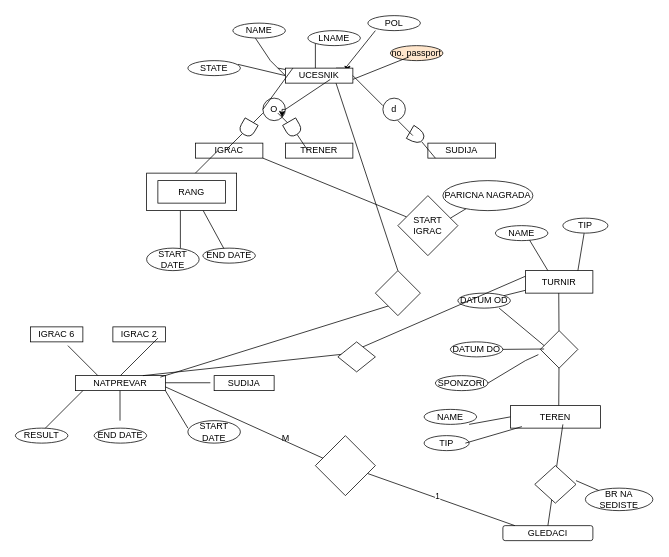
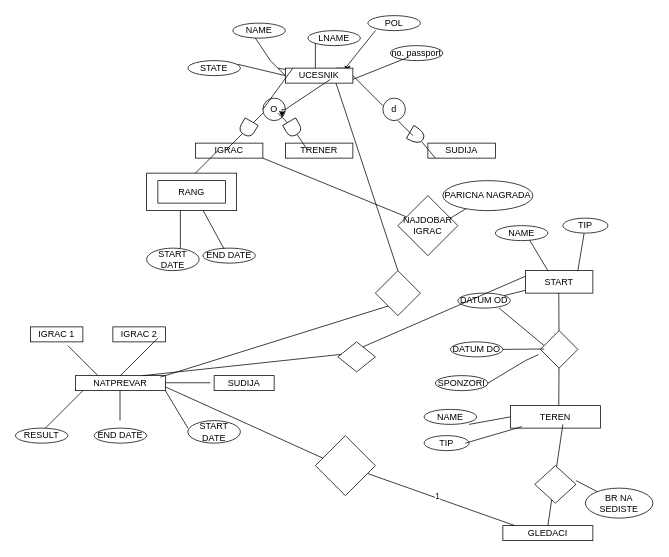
node "no. passport": fillcolor #ffe6cc -> #ffffff
node "START IGRAC": label "START IGRAC" -> "NAJDOBAR IGRAC"
node "TURNIR": label "TURNIR" -> "START"
node "IGRAC 6": label "IGRAC 6" -> "IGRAC 1"
node "M": removed
node "BR NA SEDISTE": size 68x23 -> 68x30
node "GLEDACI": shape rounded rectangle -> rectangle
